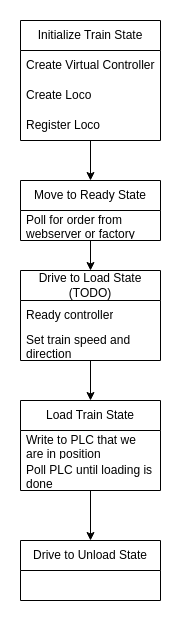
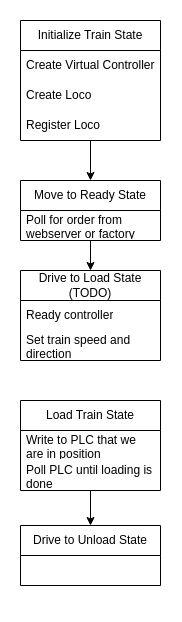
edge "Drive to Load State (TODO)" -> "Load Train State": removed
node "Drive to Unload State": moved (91, 571) -> (91, 556)
